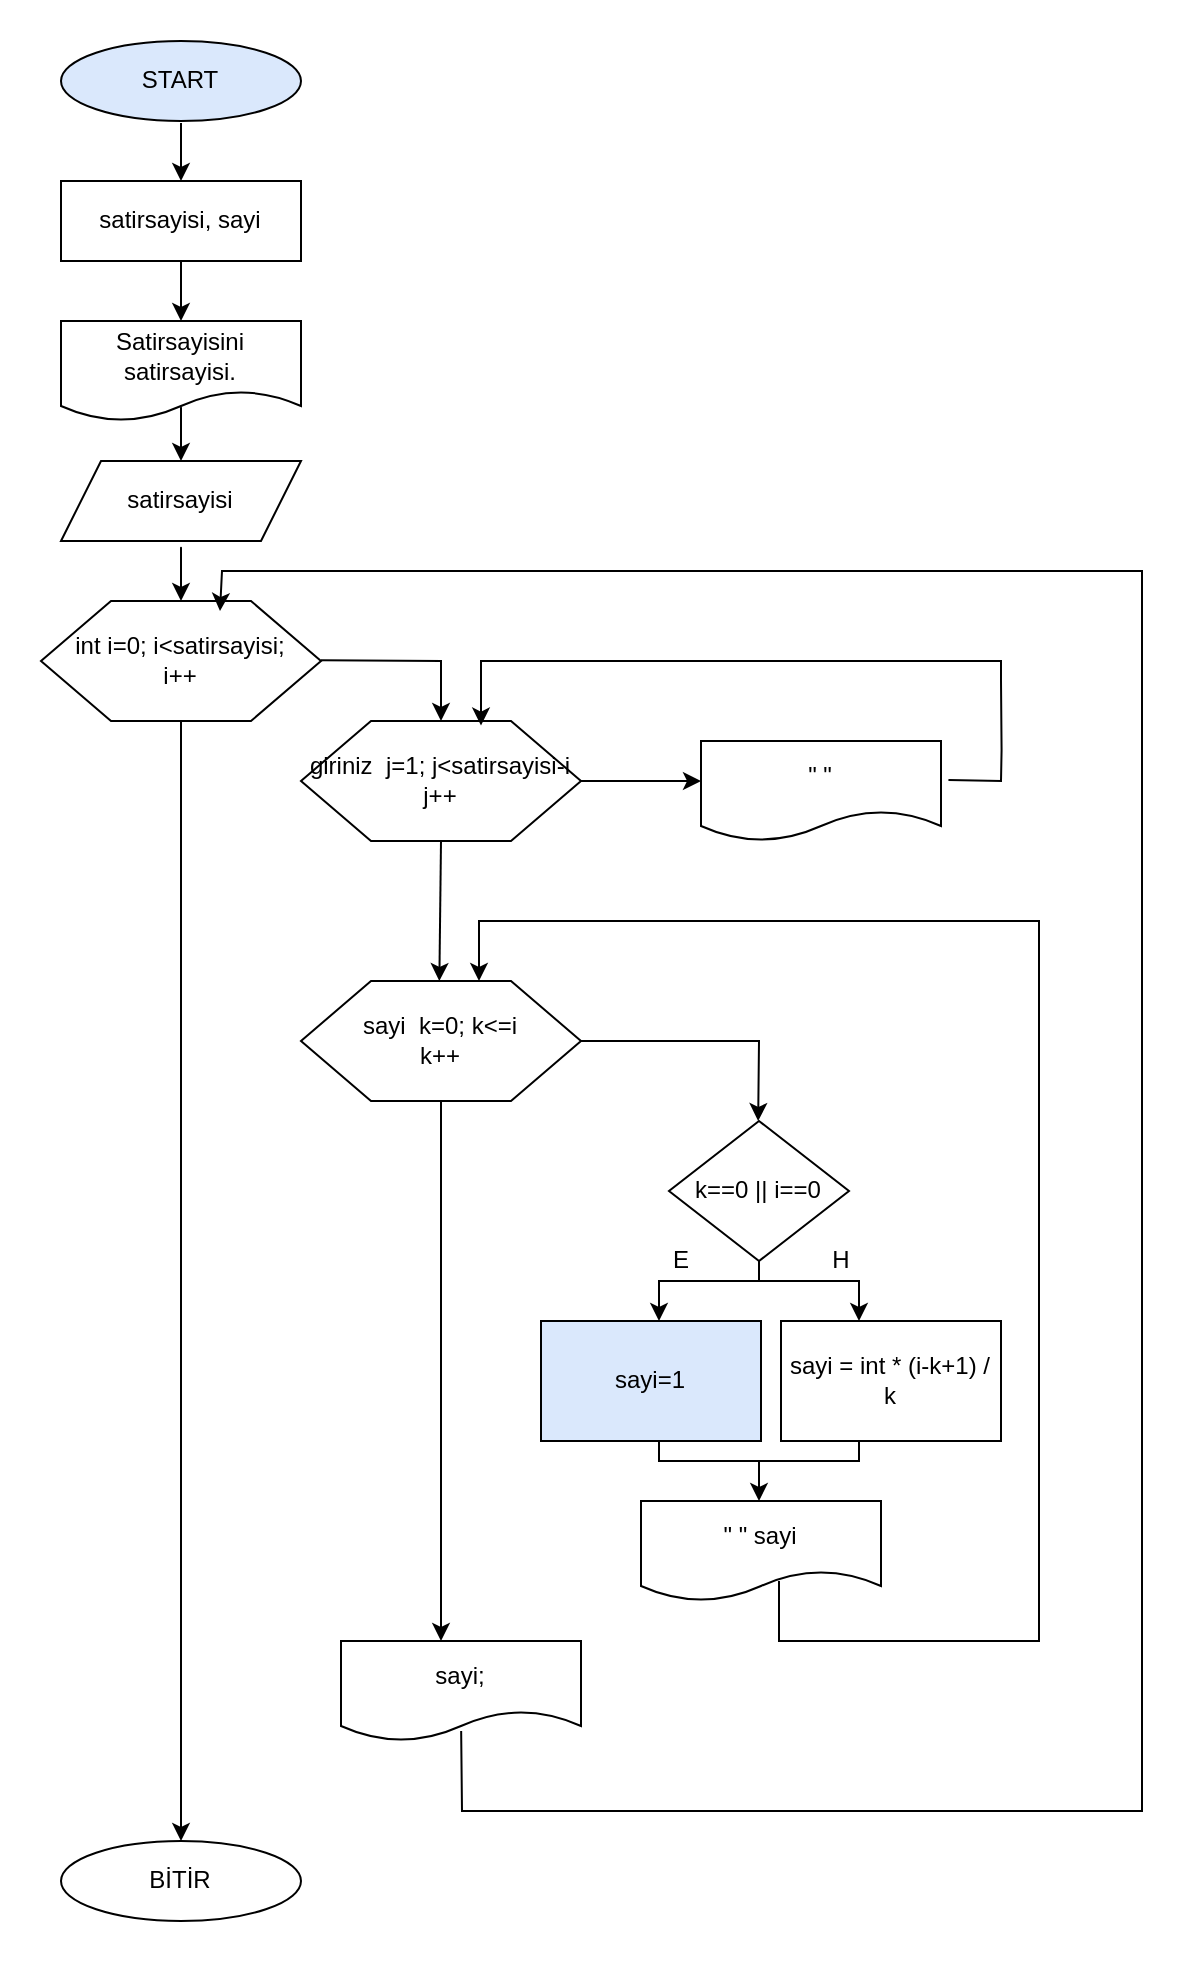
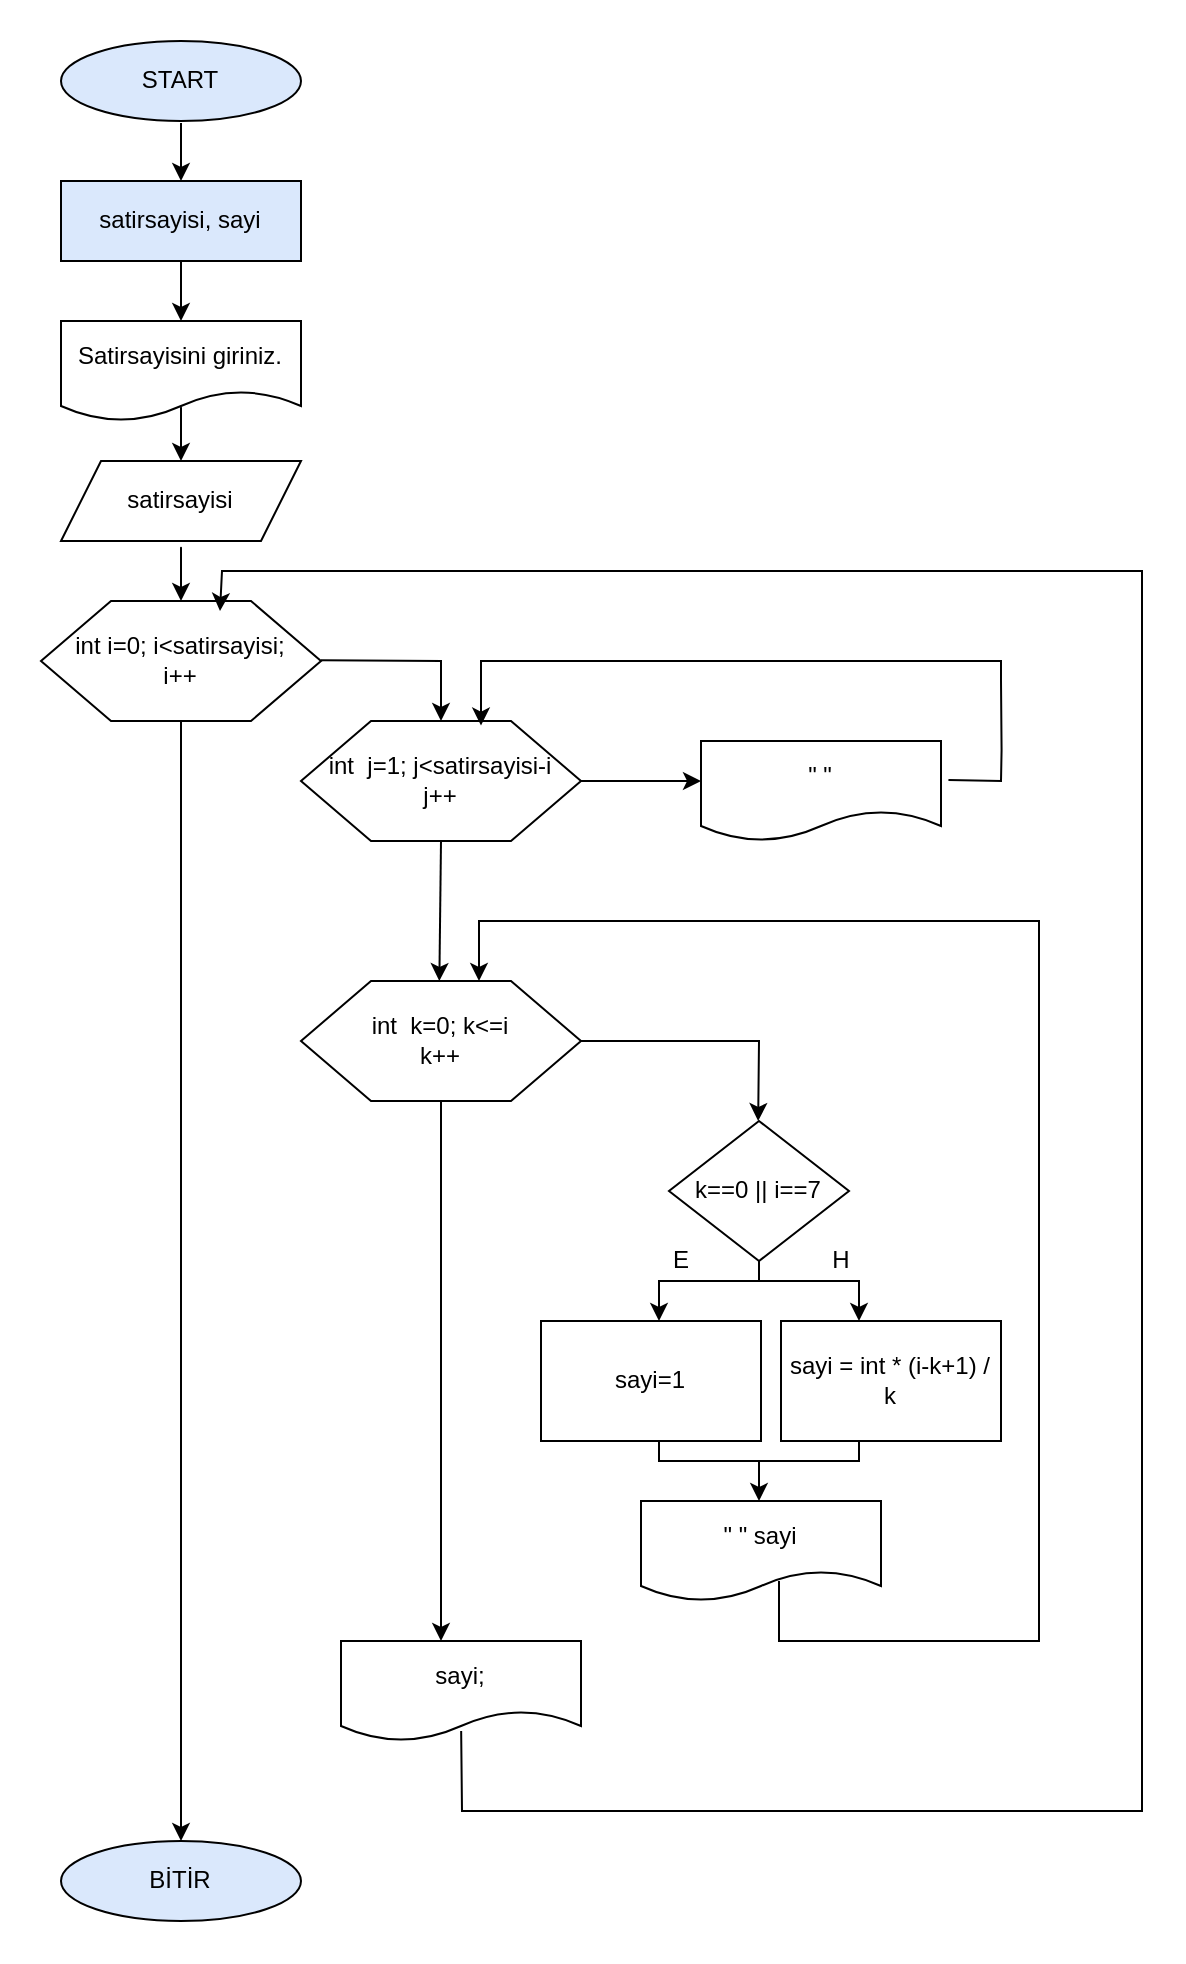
node "satirsayisi, sayi": fillcolor #ffffff -> #dae8fc
node "Satirsayisini satirsayisi.": label "Satirsayisini satirsayisi." -> "Satirsayisini giriniz."
node "giriniz j=1; j<satirsayisi-i j++": label "giriniz j=1; j<satirsayisi-i j++" -> "int j=1; j<satirsayisi-i j++"
node "sayi k=0; k<=i k++": label "sayi k=0; k<=i k++" -> "int k=0; k<=i k++"
node "k==0 || i==0": label "k==0 || i==0" -> "k==0 || i==7"
node "sayi=1": fillcolor #dae8fc -> #ffffff
node "BİTİR": fillcolor #ffffff -> #dae8fc
